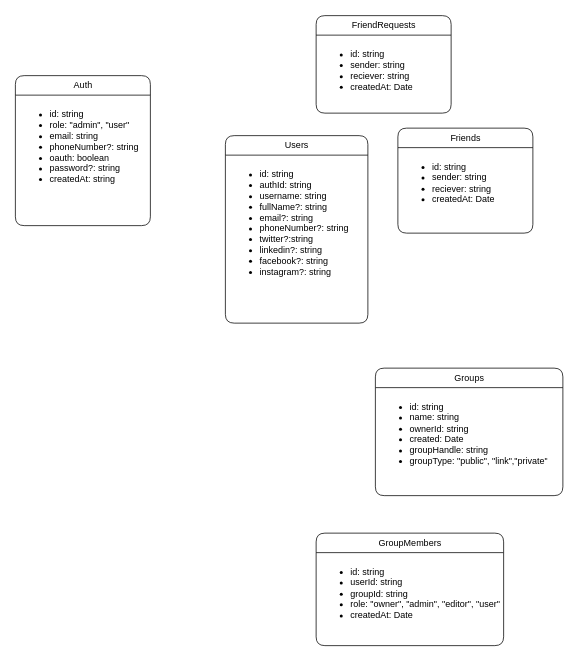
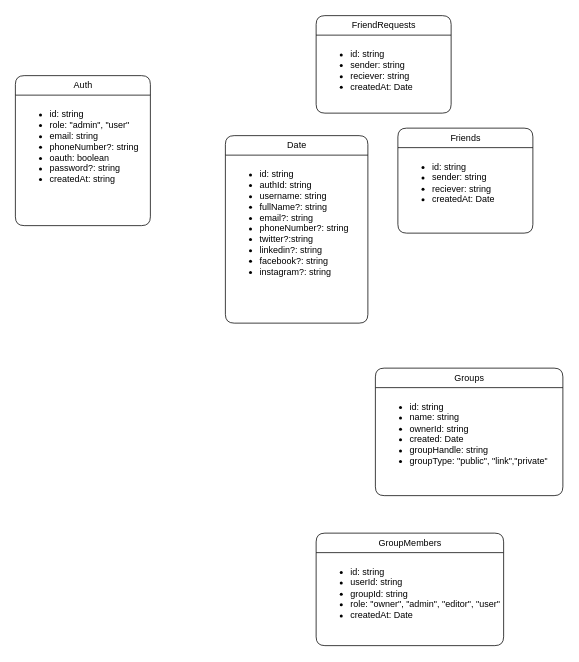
node "Users": label "Users" -> "Date"
